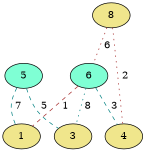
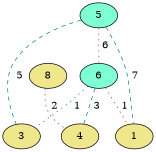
edge "8" -- "6": now "5" -- "6"
edge "6" -- "1": style dashed -> dotted
edge "6" -- "3": label " 8" -> " 1"
